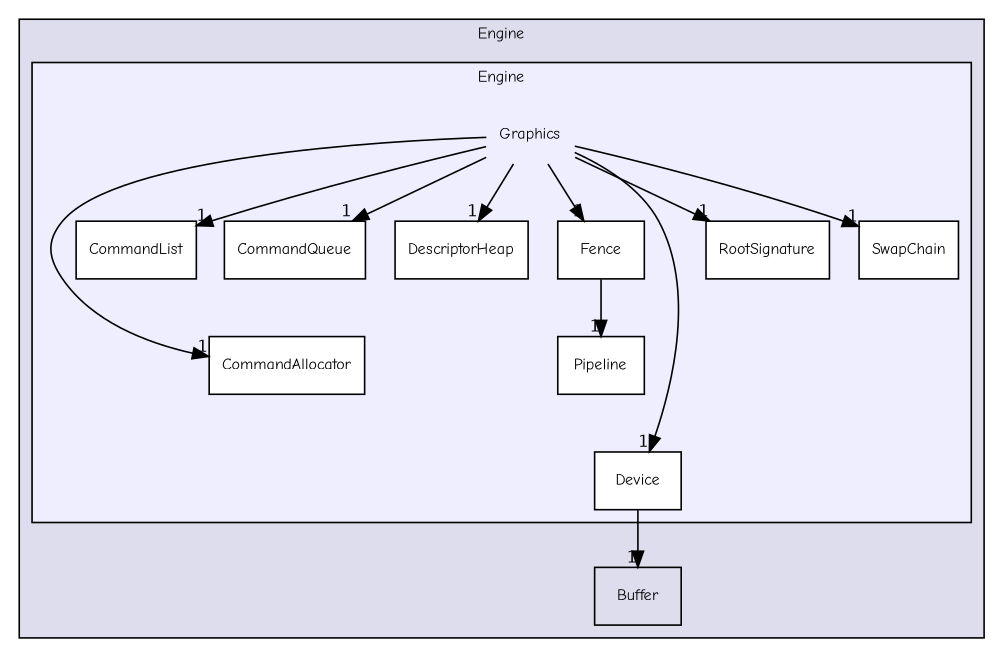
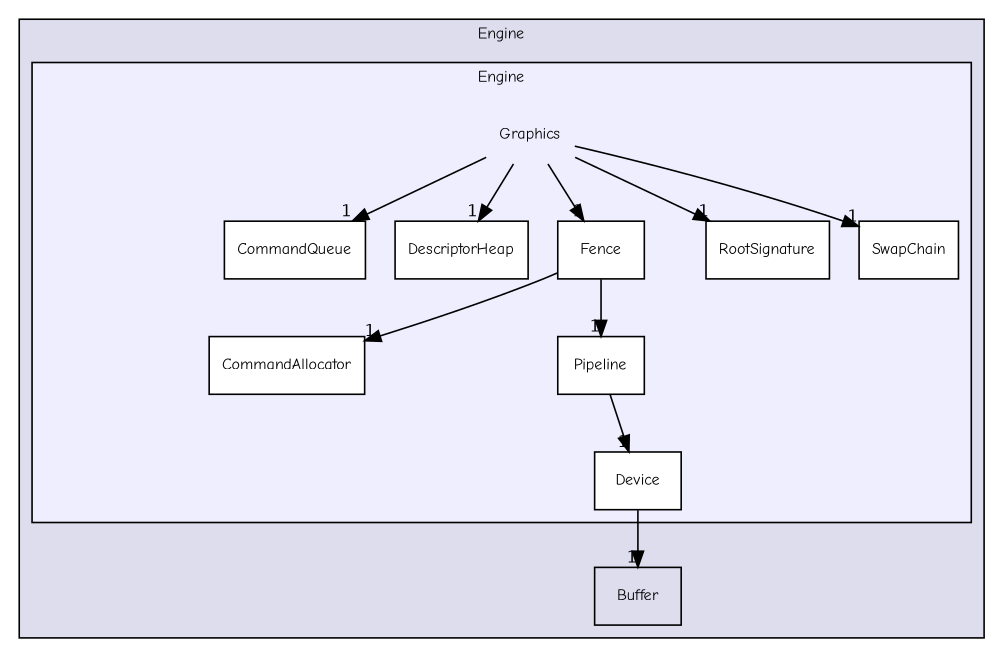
edge "Graphics" -> "CommandAllocator": now "Fence" -> "CommandAllocator"
node "CommandList": removed
edge "Graphics" -> "Device": now "Pipeline" -> "Device"
